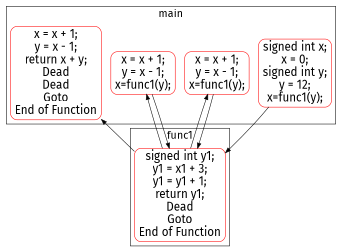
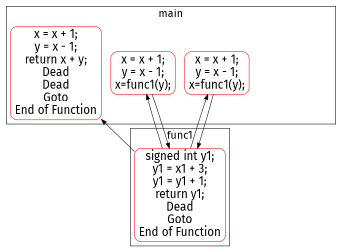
node "signed int x; x = 0; signed int y; y = 12; x=func1(y);": removed
